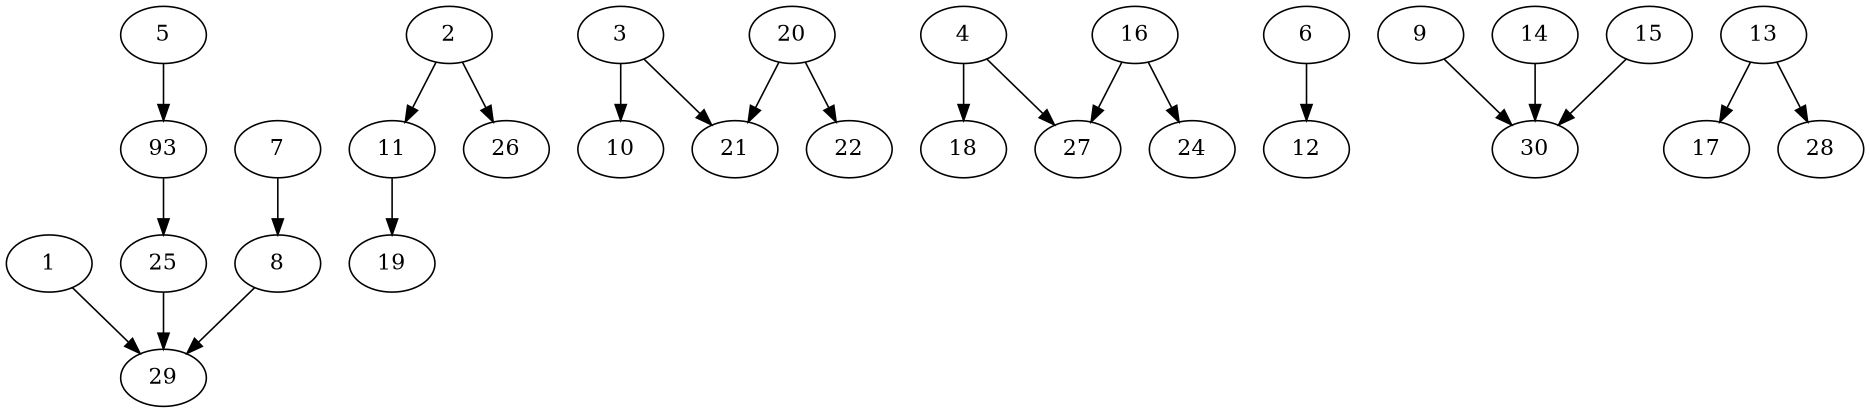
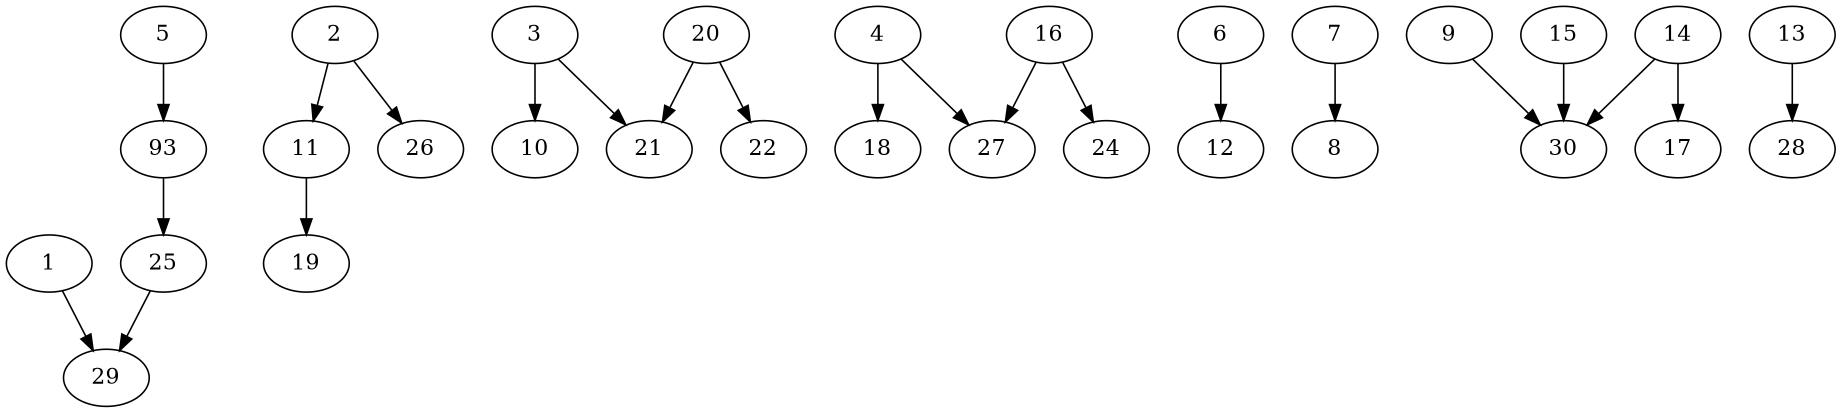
edge "13" -> "17": now "14" -> "17"
edge "8" -> "29": removed
